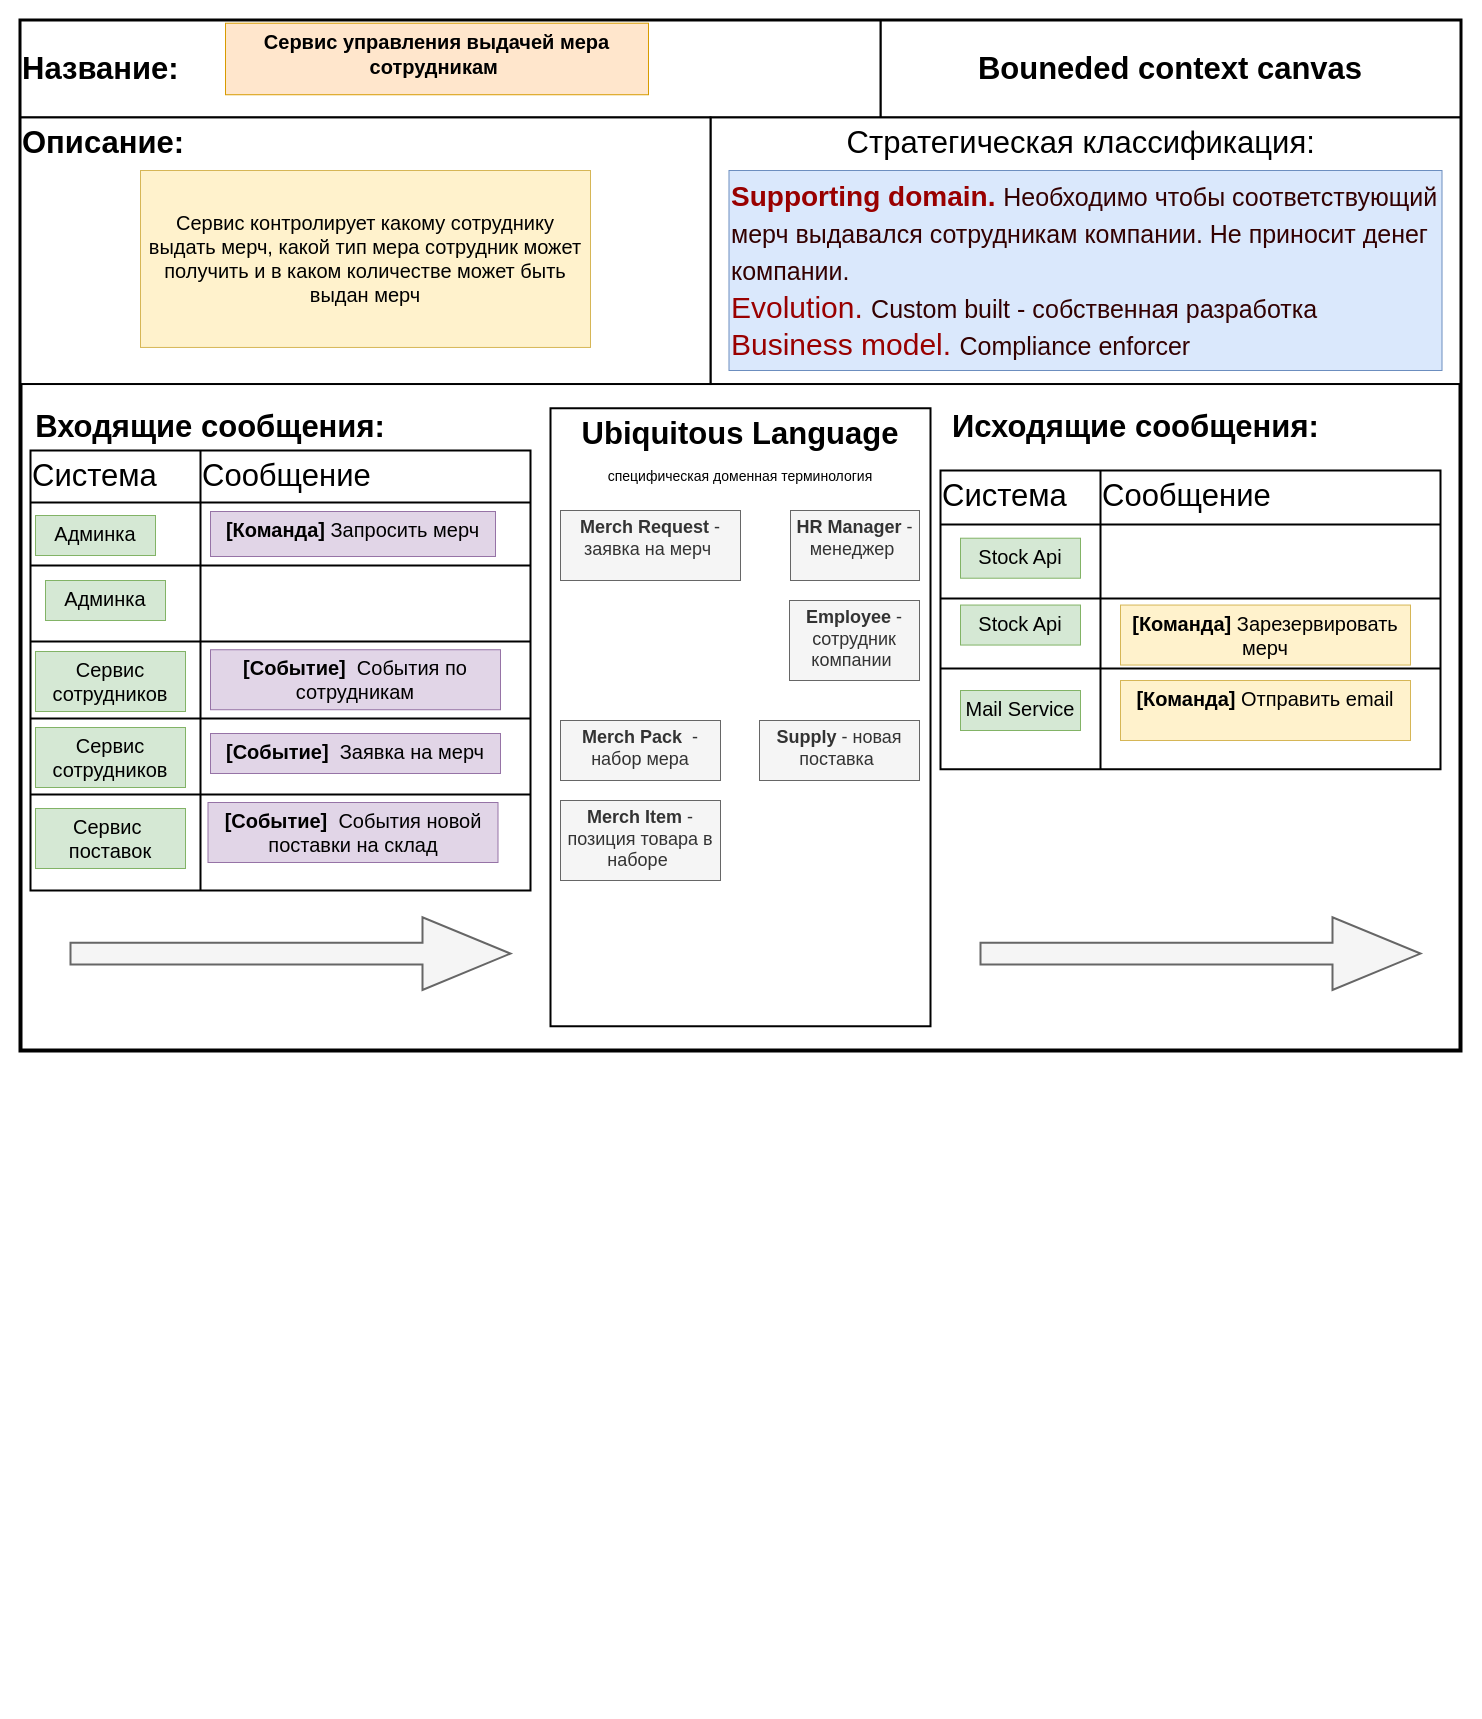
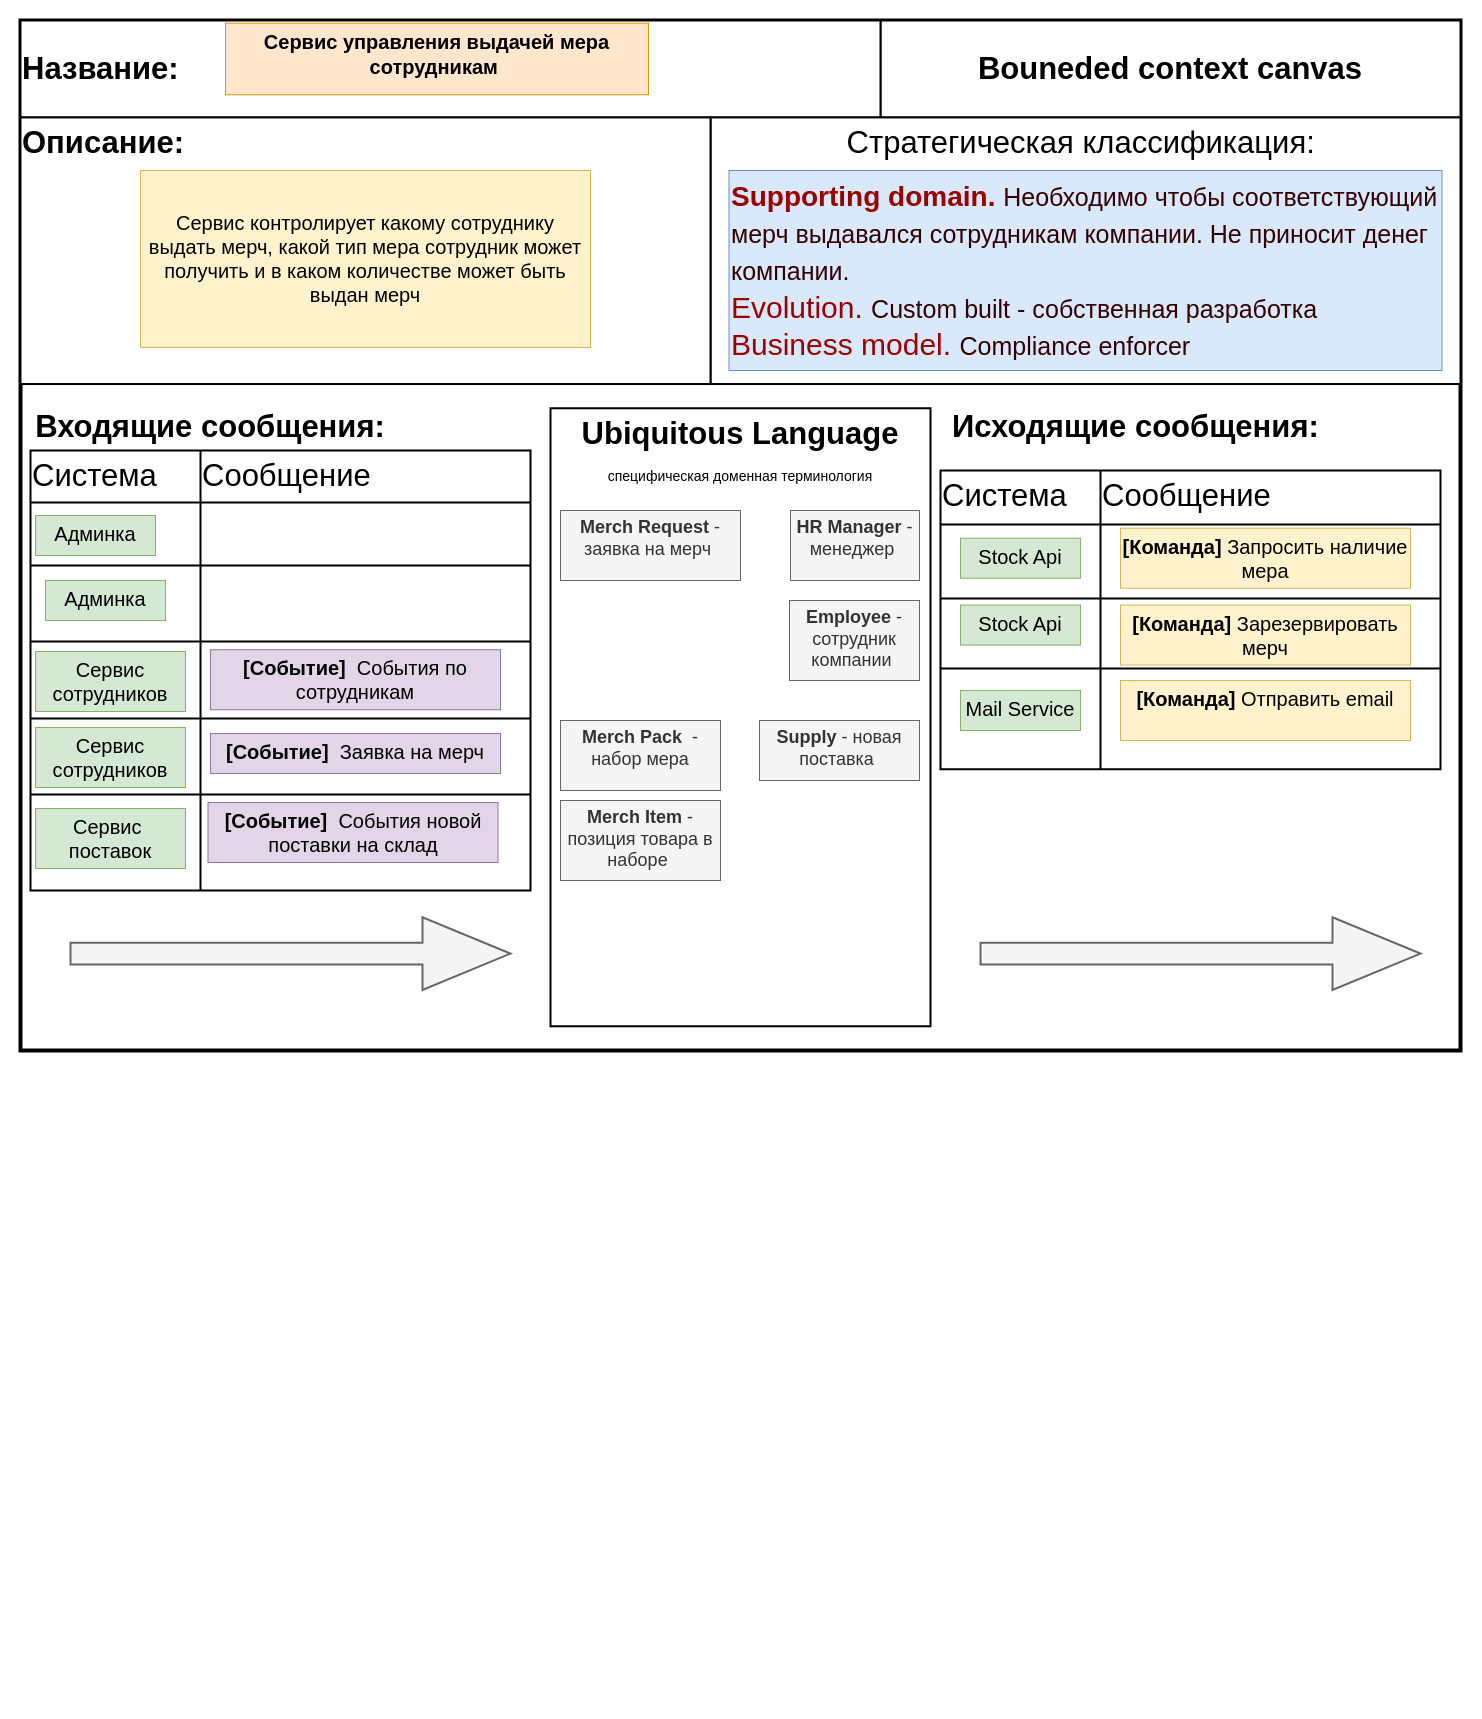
node "[Команда] Запросить мерч": removed
node "[Команда] Запросить наличие мера": added
node "Merch Pack - набор мера": size 160x60 -> 160x70
